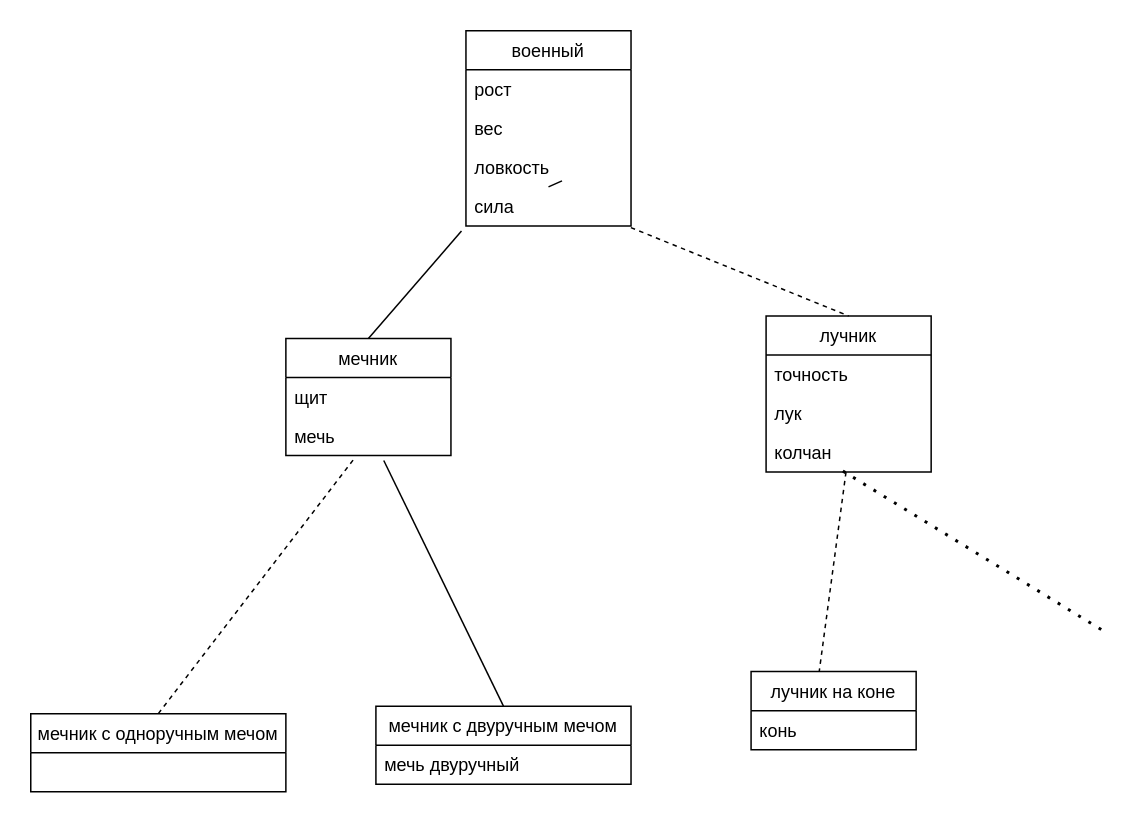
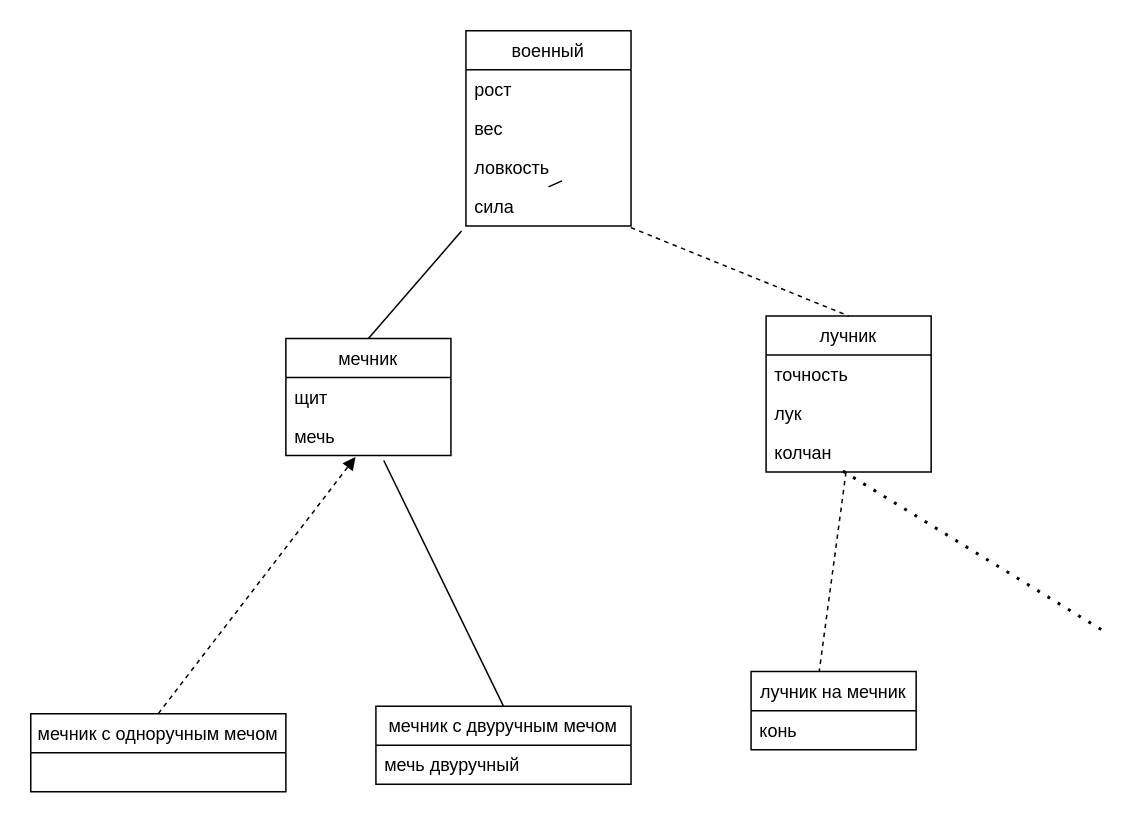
edge "мечь" -- "мечник с одноручным мечом": arrowhead none -> block
node "лучник на коне": label "лучник на коне" -> "лучник на мечник"
